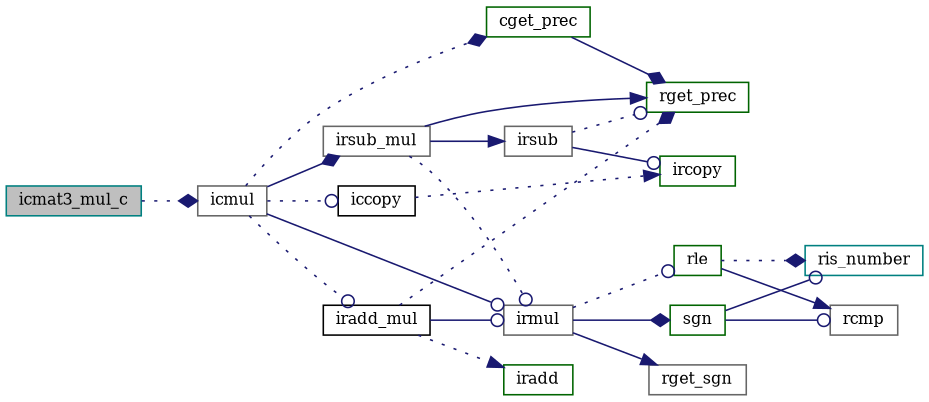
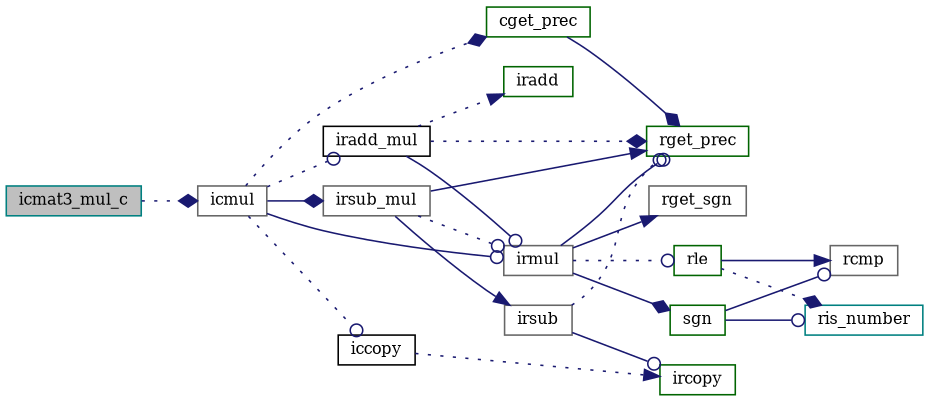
edge "irmul" -> "rget_prec": added
